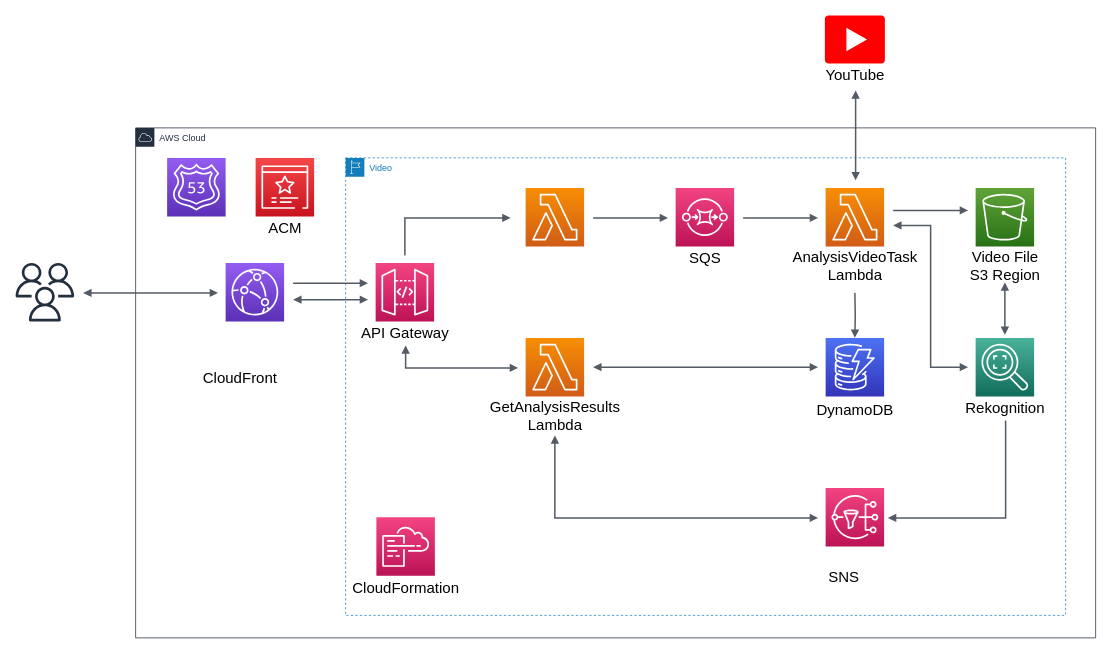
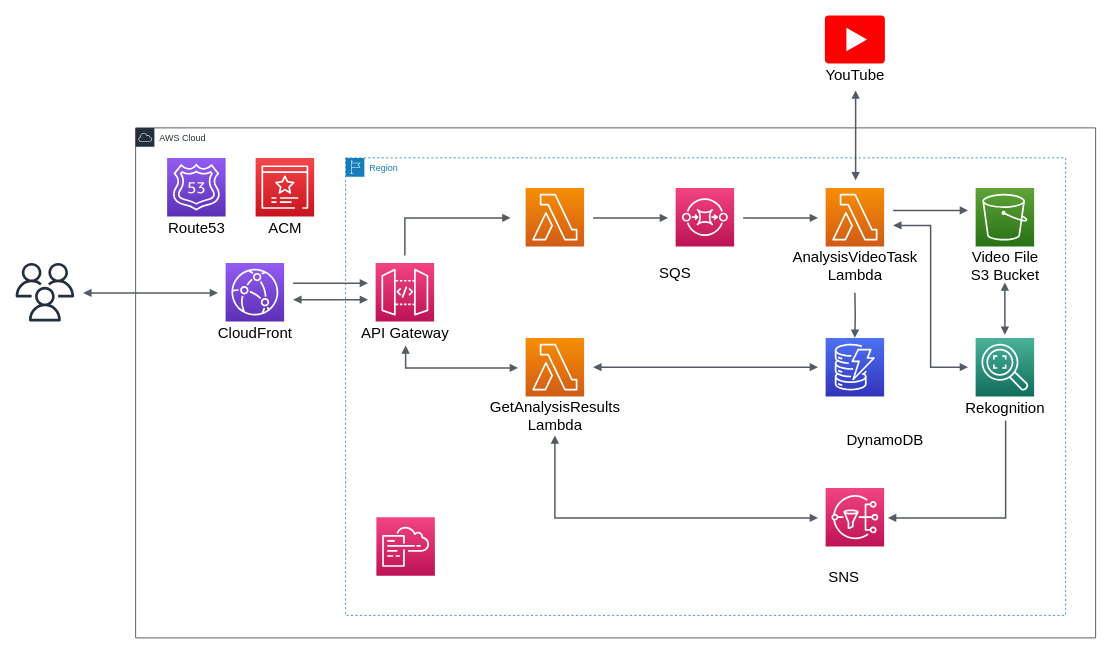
node "Video": label "Video" -> "Region"
node "Route53": added
node "SQS": moved (705, 258) -> (675, 273)
node "Video File S3 Region": label "Video File S3 Region" -> "Video File S3 Bucket"
node "CloudFront": moved (240, 378) -> (255, 333)
node "DynamoDB": moved (855, 409) -> (885, 439)
node "CloudFormation": removed
